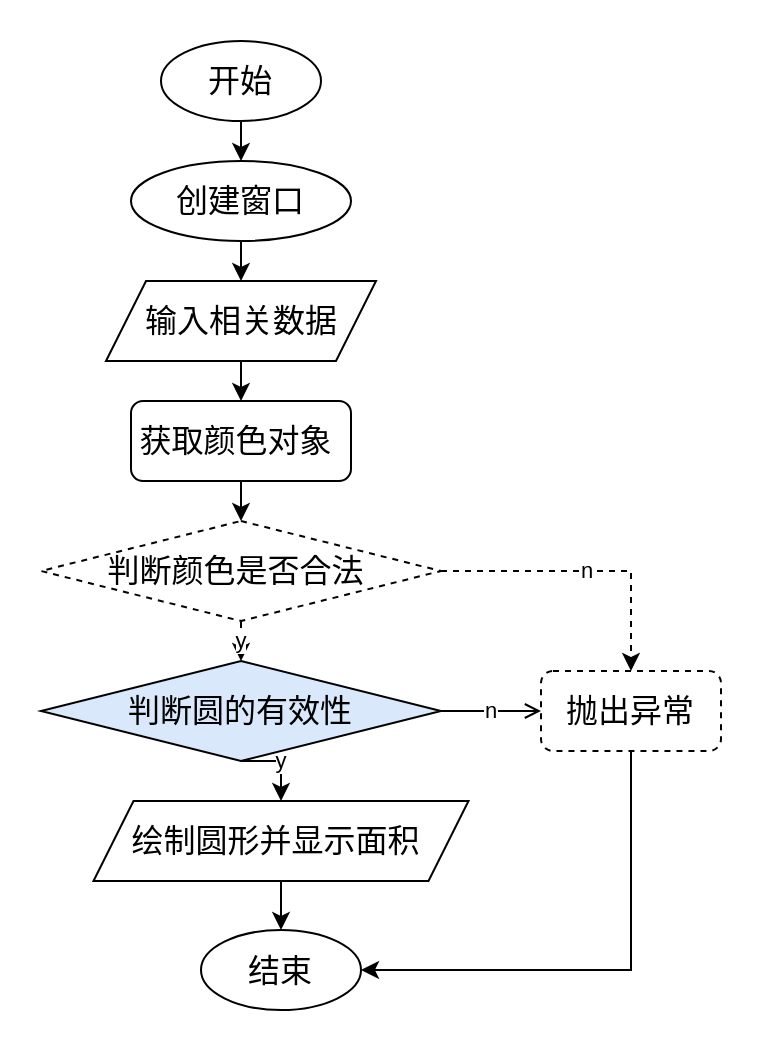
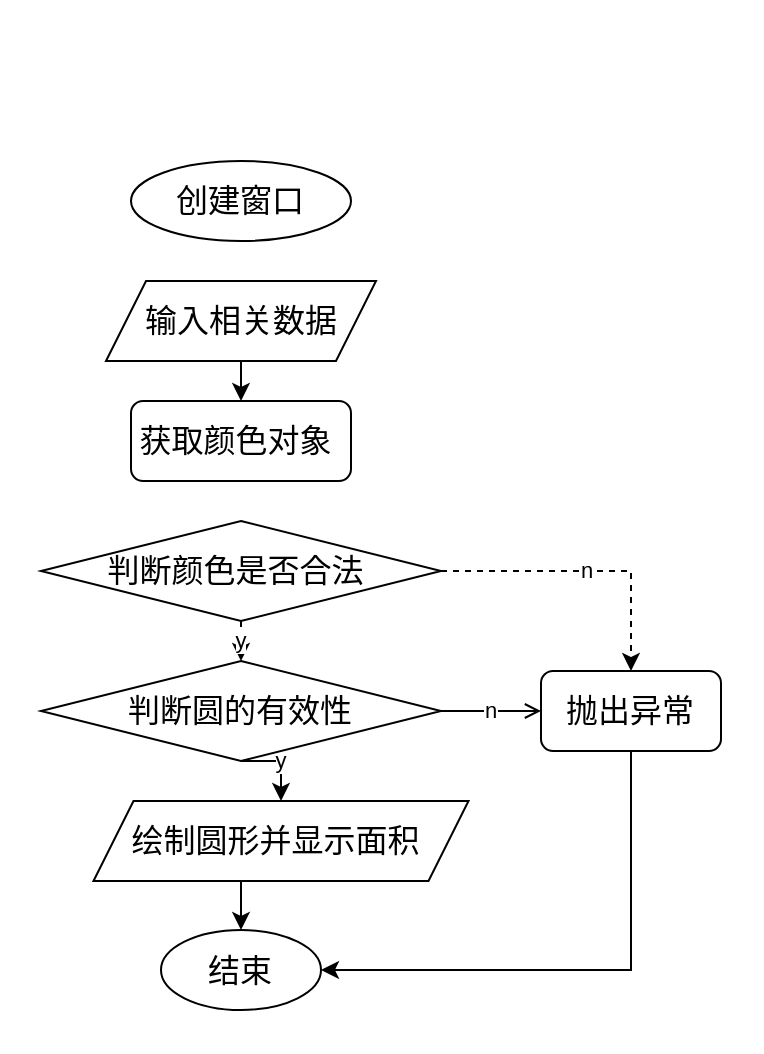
node "开始": removed
edge "开始" -> "创建窗口": removed
edge "创建窗口" -> "输入相关数据": removed
edge "获取颜色对象" -> "判断颜色是否合法": removed
node "判断颜色是否合法": style dashed -> solid
edge "判断颜色是否合法" -> "判断圆的有效性": style solid -> dashed
node "判断圆的有效性": fillcolor #dae8fc -> #ffffff
node "抛出异常": style dashed -> solid
node "结束": moved (281, 970) -> (241, 970)
